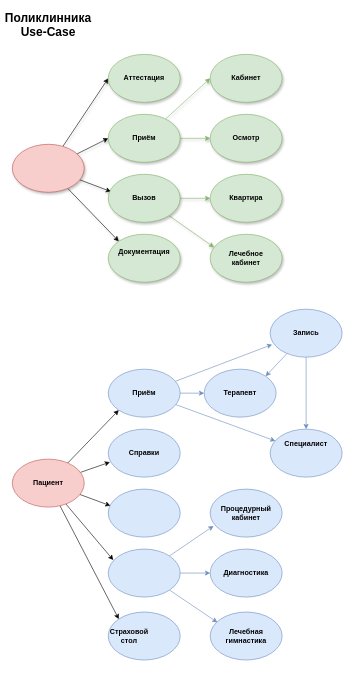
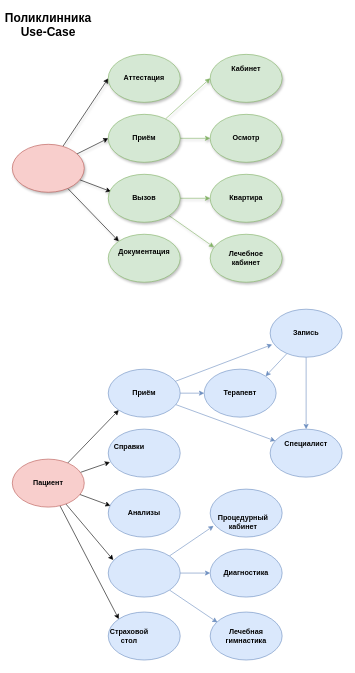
node "Кабинет": moved (246, 78) -> (246, 69)
node "Справки": moved (144, 453) -> (129, 447)
node "Анализы": added
node "Процедурный кабинет": moved (246, 513) -> (243, 522)
